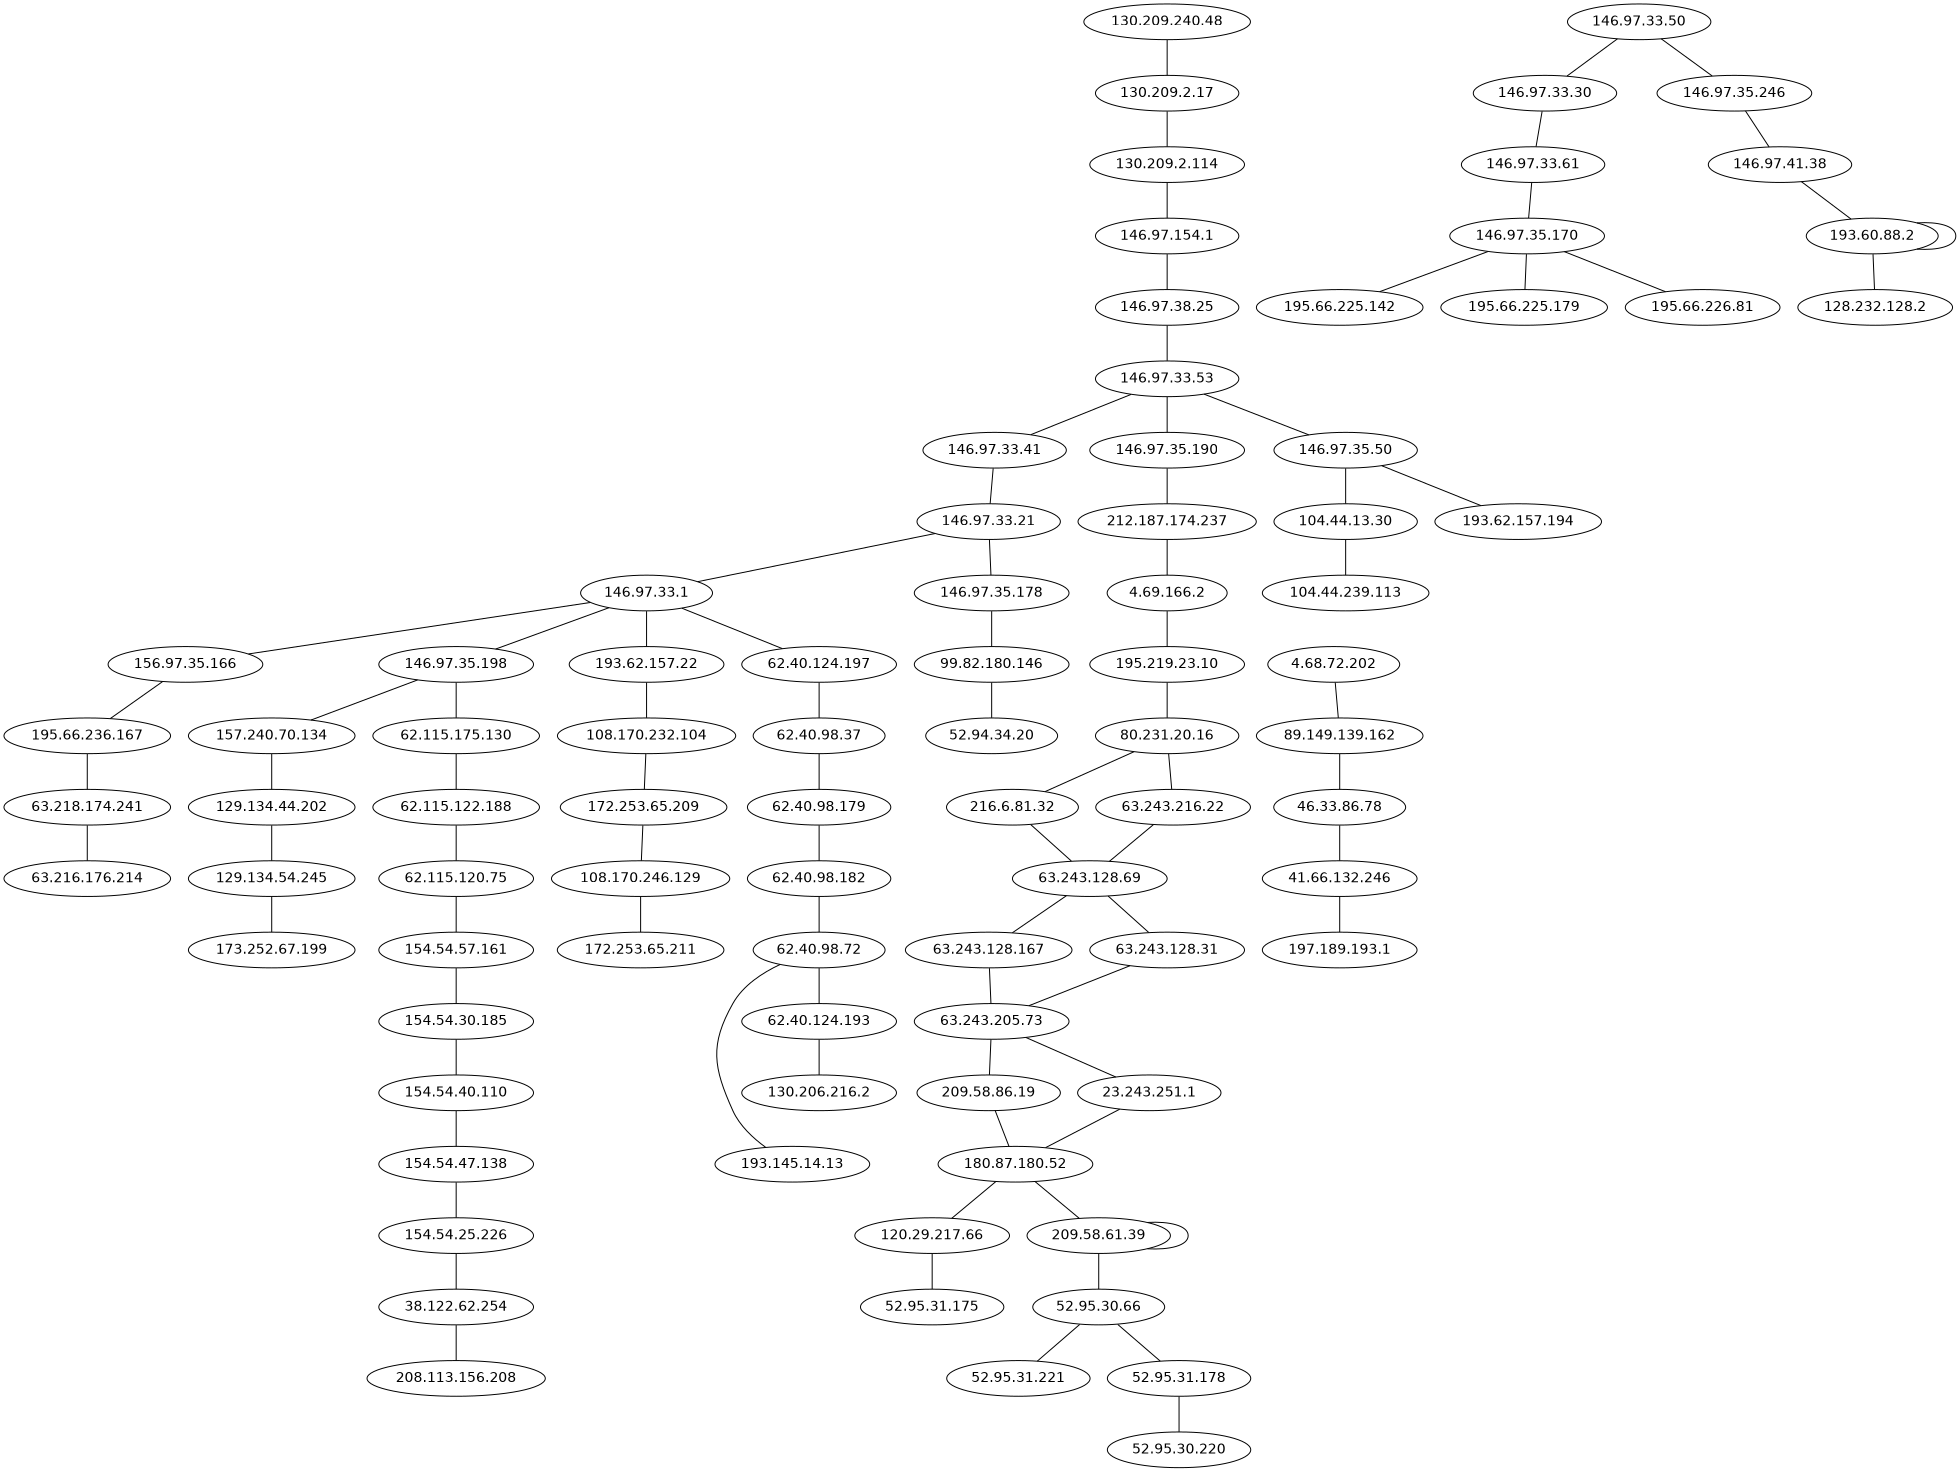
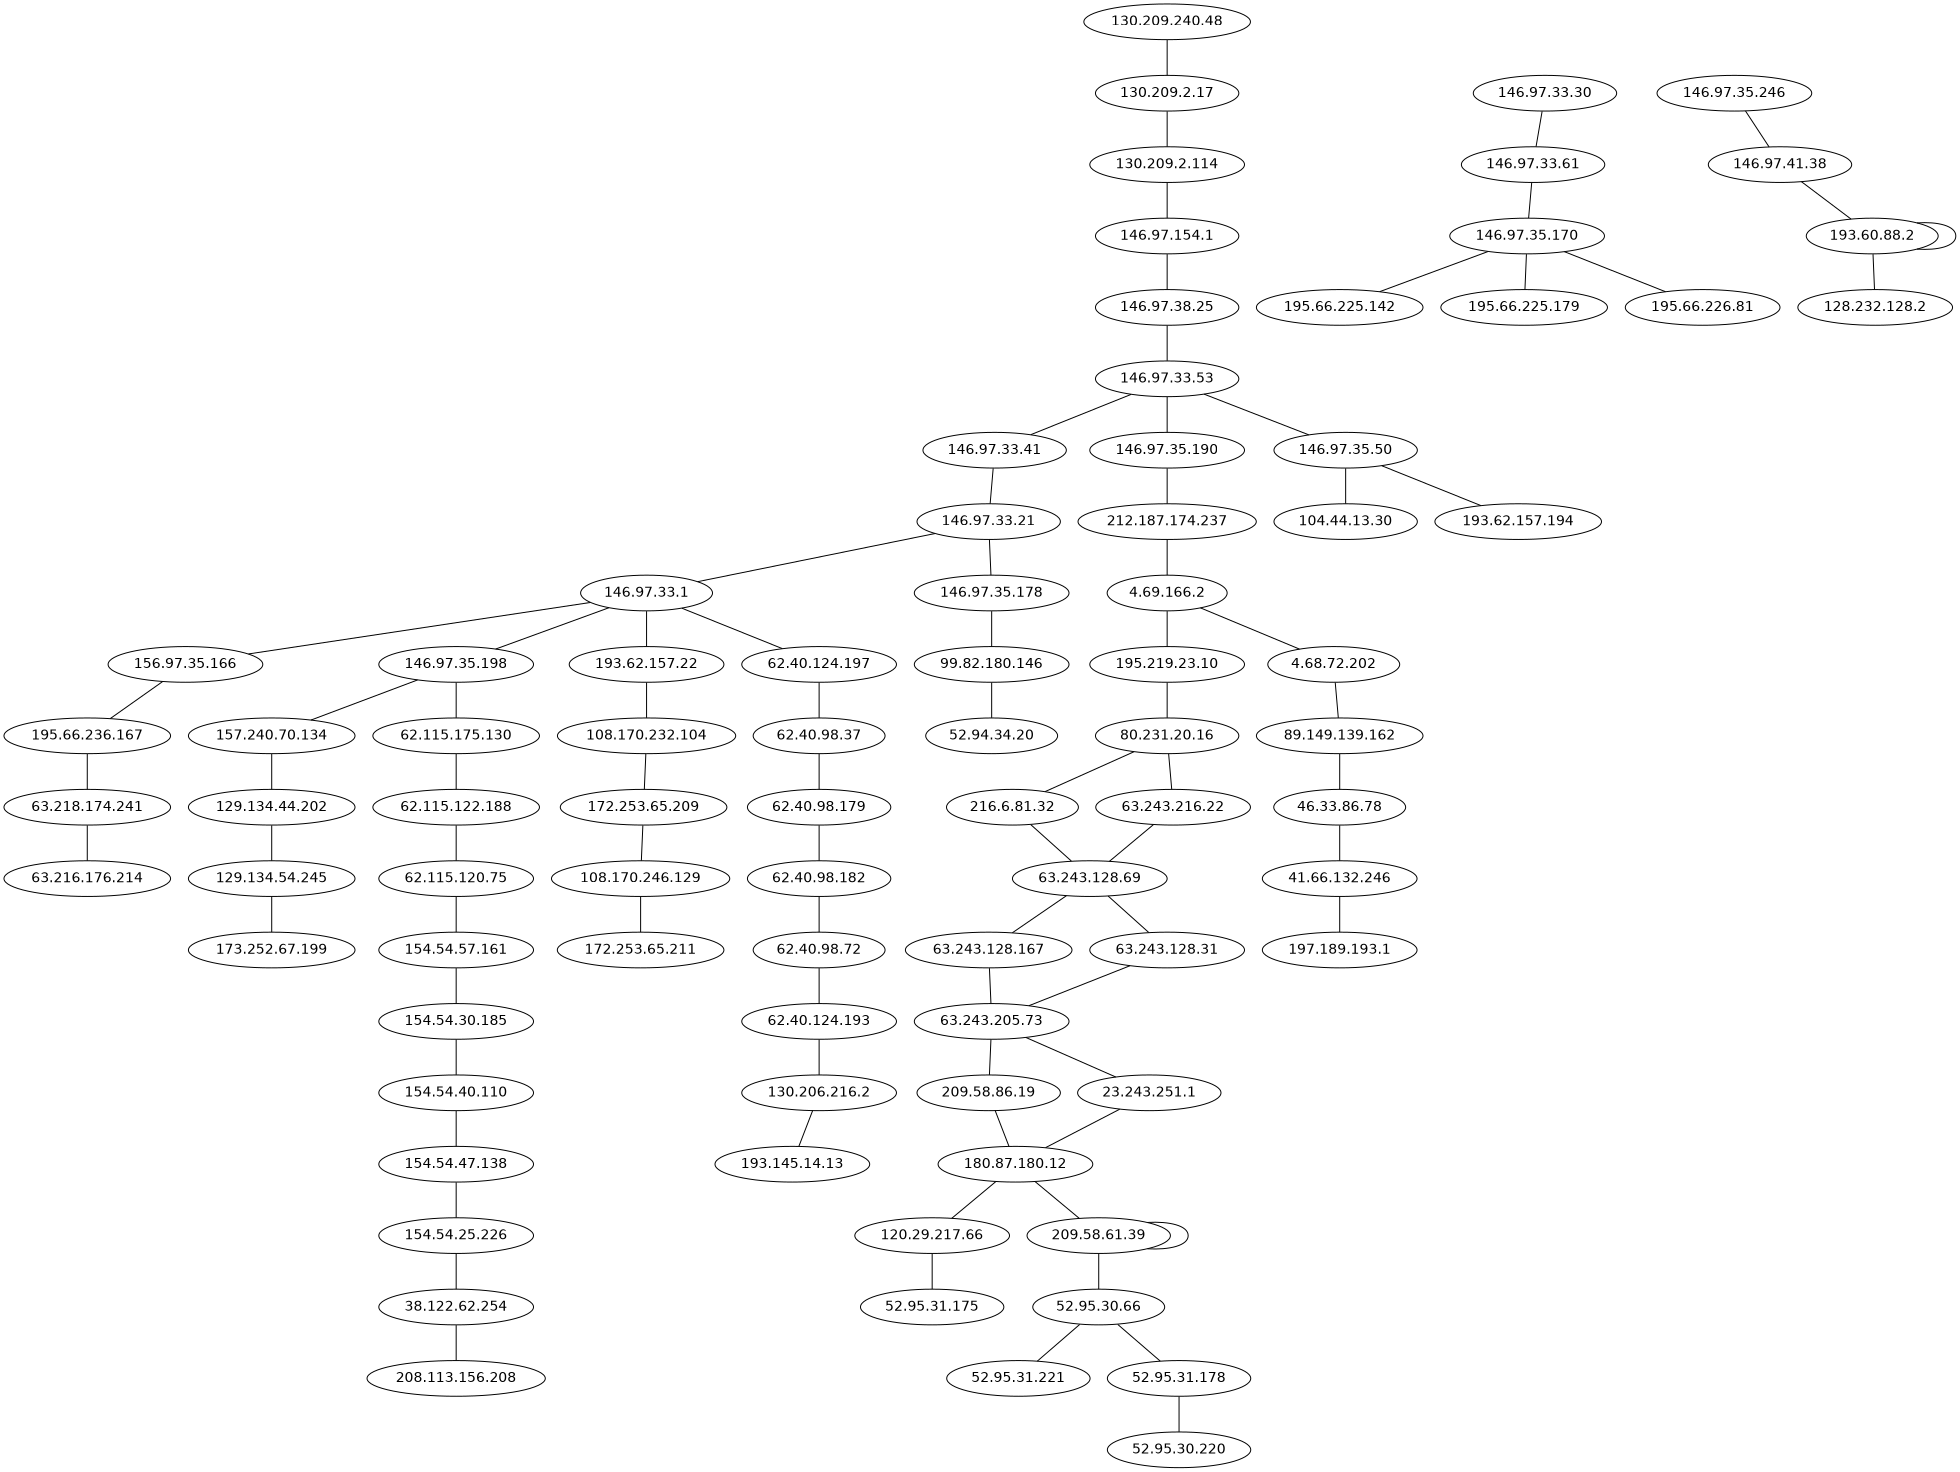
node "146.97.33.50": removed
node "104.44.239.113": removed
edge "4.69.166.2" -- "4.68.72.202": added
edge "62.40.98.72" -- "193.145.14.13": now "130.206.216.2" -- "193.145.14.13"
node "180.87.180.52": label "180.87.180.52" -> "180.87.180.12"
